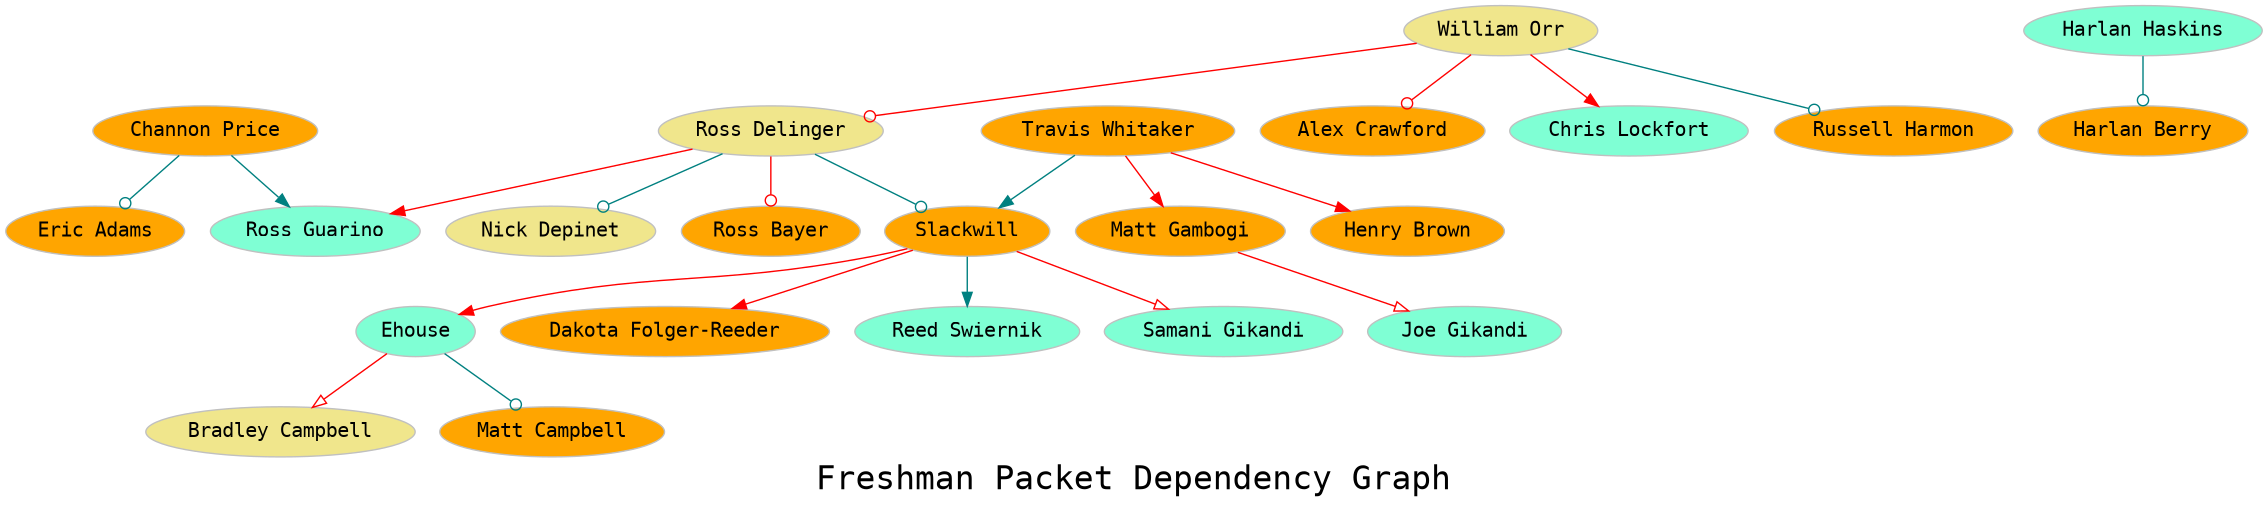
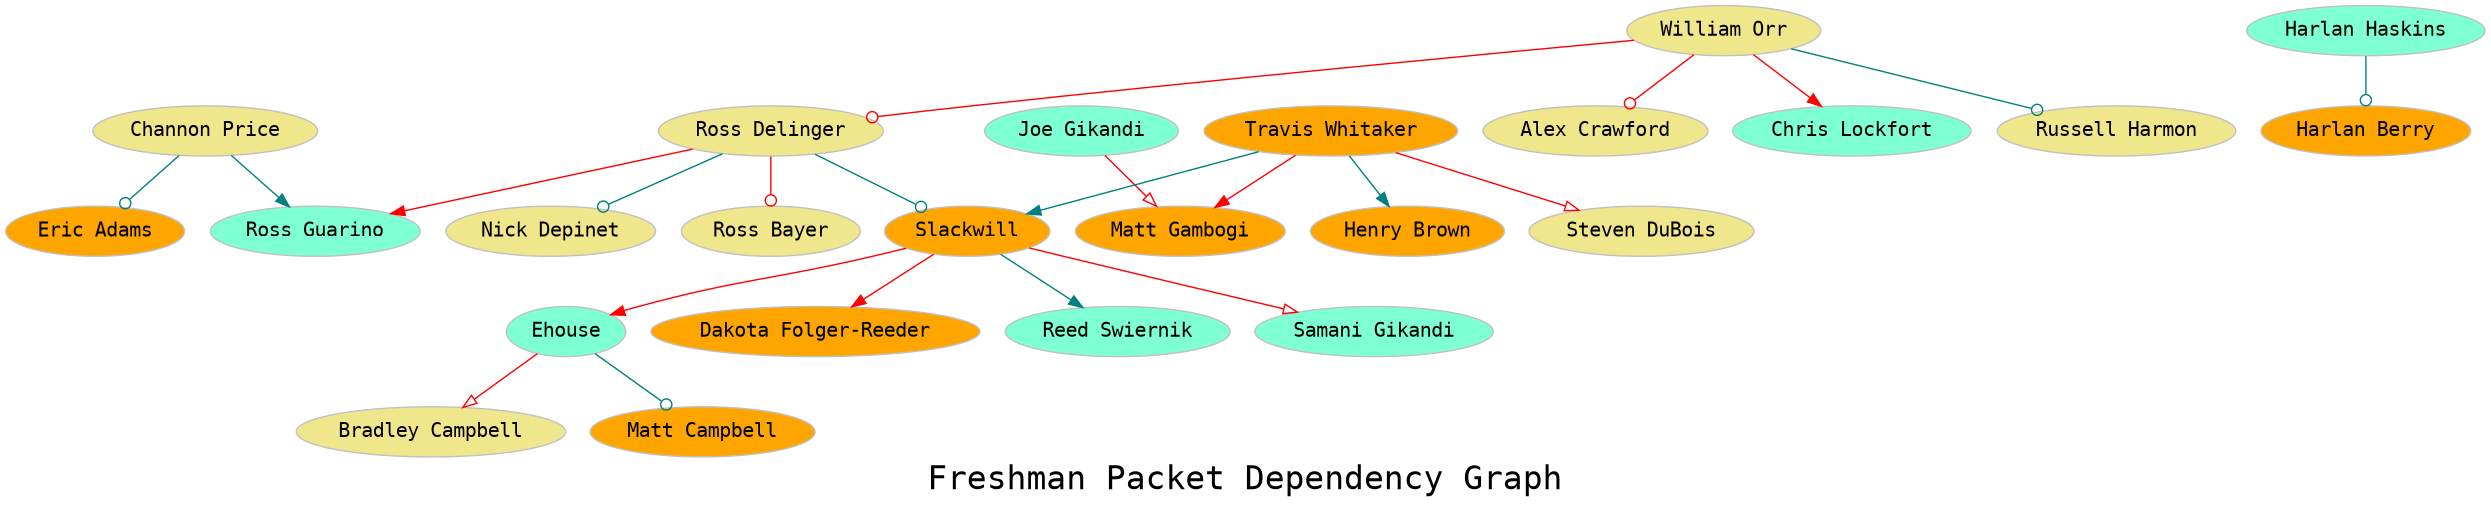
node "Channon Price": fillcolor orange -> khaki
node "Alex Crawford": fillcolor orange -> khaki
node "Russell Harmon": fillcolor orange -> khaki
edge "Travis Whitaker" -> "Henry Brown": color red -> teal
node "Ross Bayer": fillcolor orange -> khaki
node "Steven DuBois": added
edge "Matt Gambogi" -> "Joe Gikandi": reversed
